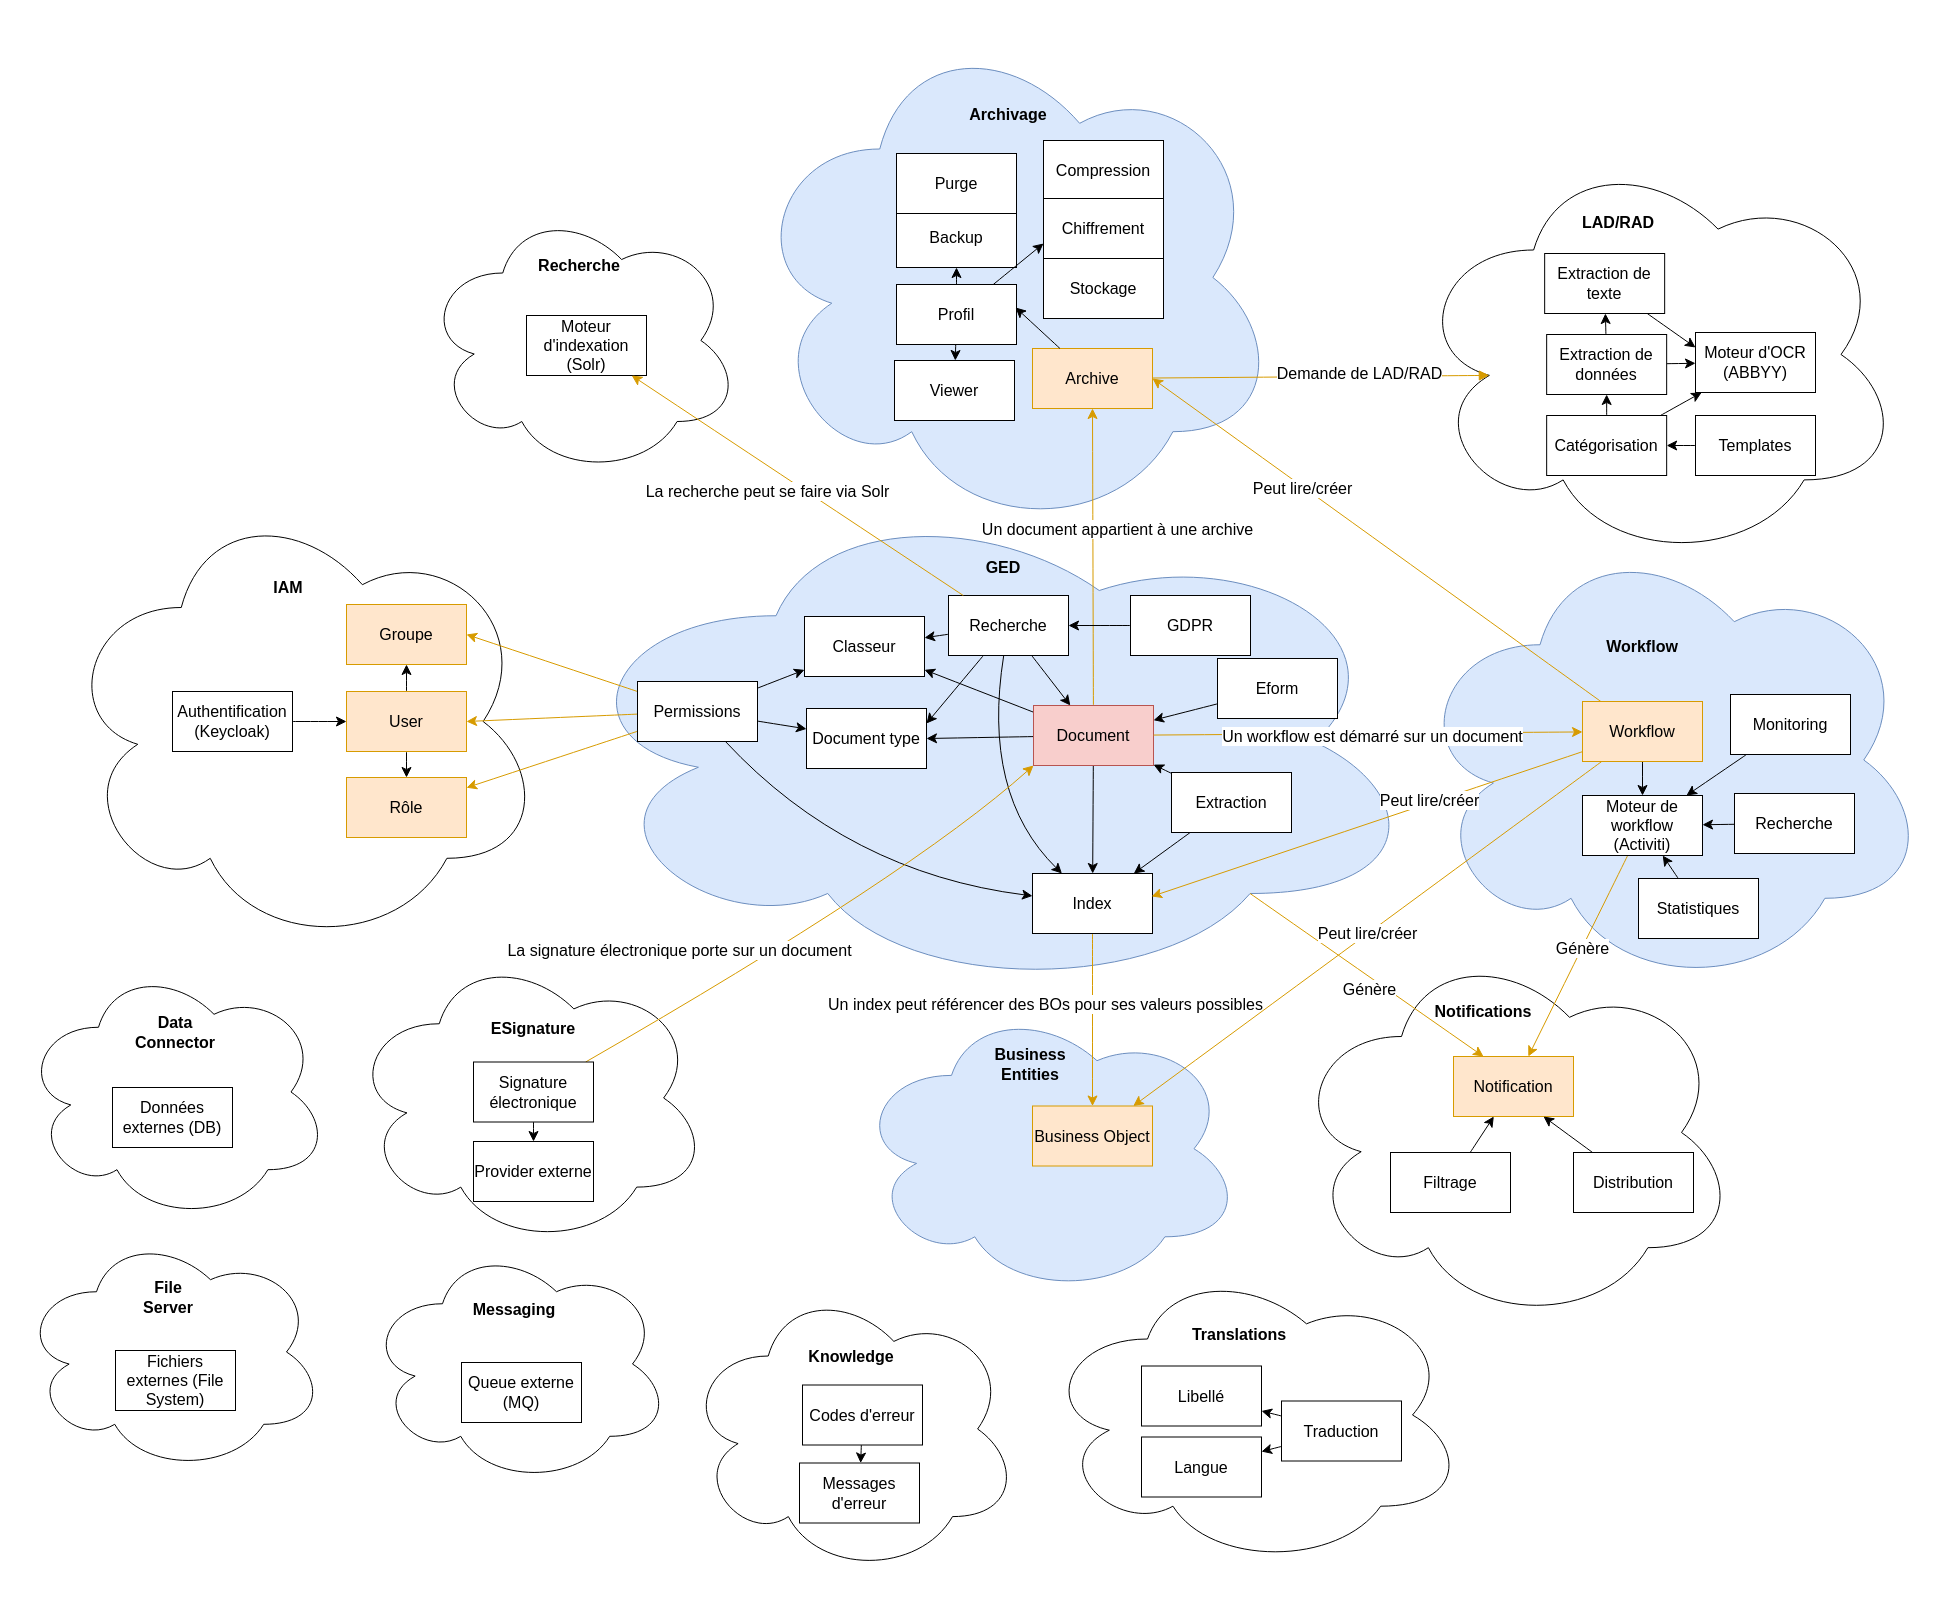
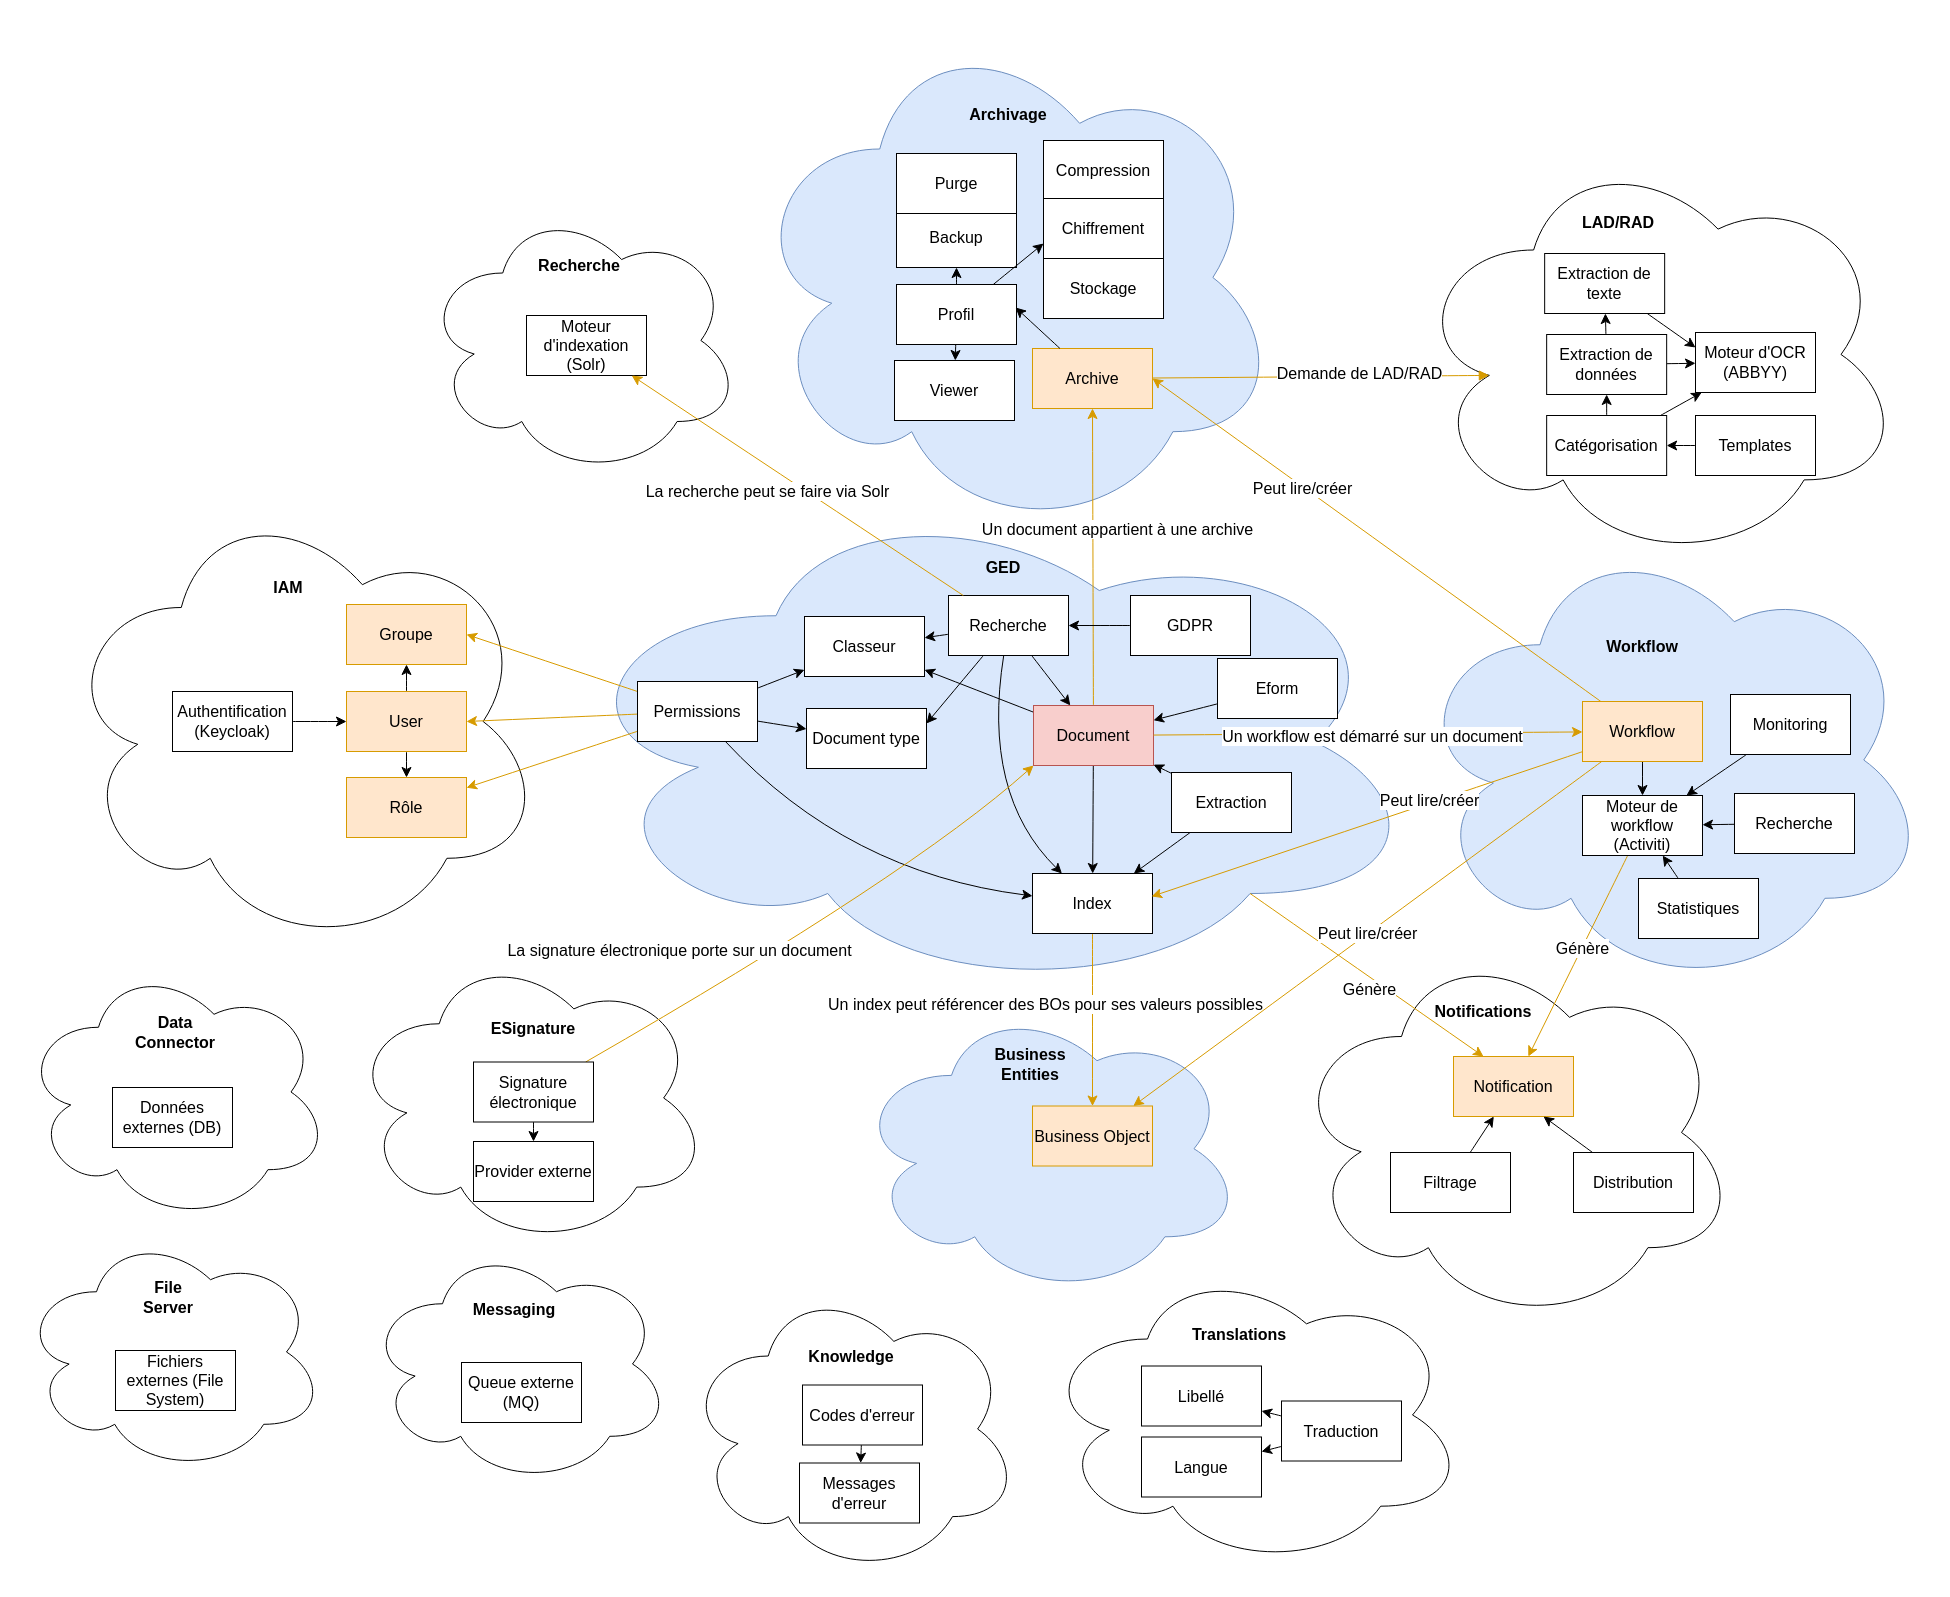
edge "Document" -> "Document type": removed
